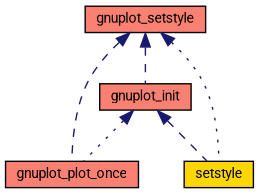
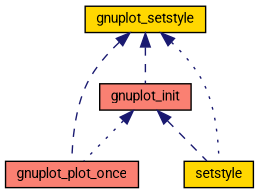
node "gnuplot_setstyle": fillcolor salmon -> gold
